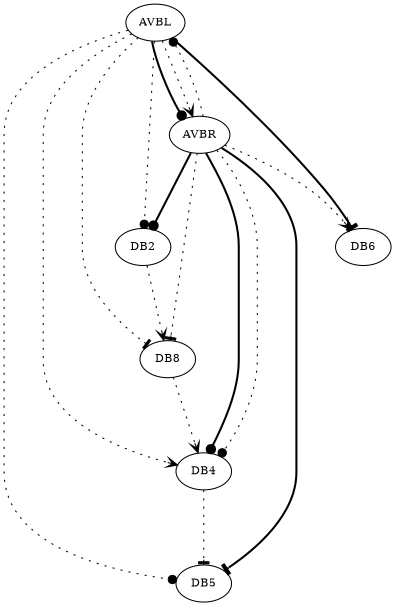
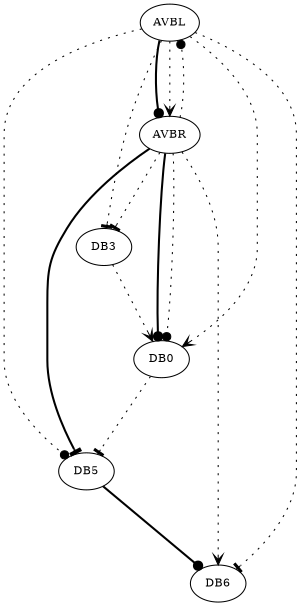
edge "AVBL" -> "DB6": style bold -> dotted
node "DB2": removed
node "DB8": label "DB8" -> "DB3"
node "DB4": label "DB4" -> "DB0"
edge "DB5" -> "DB6": added
